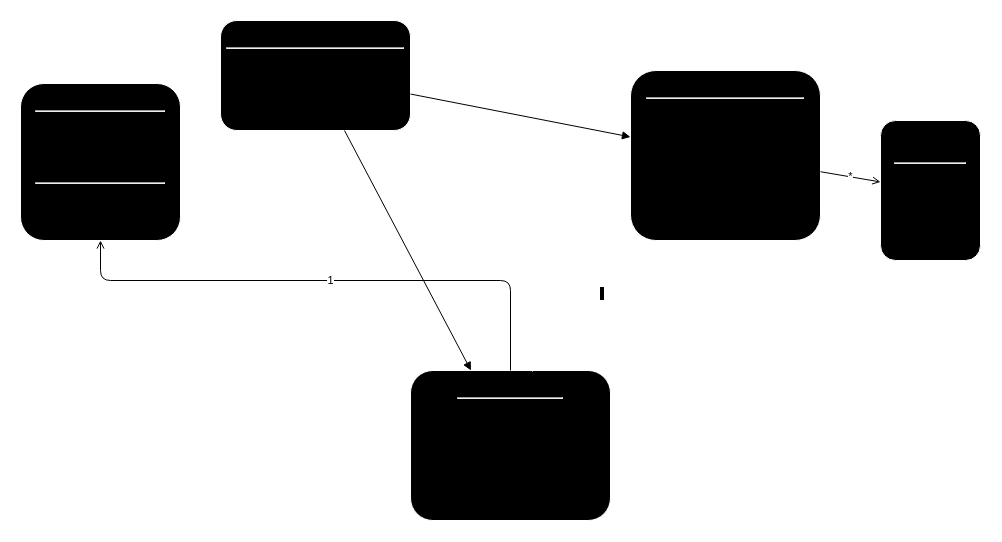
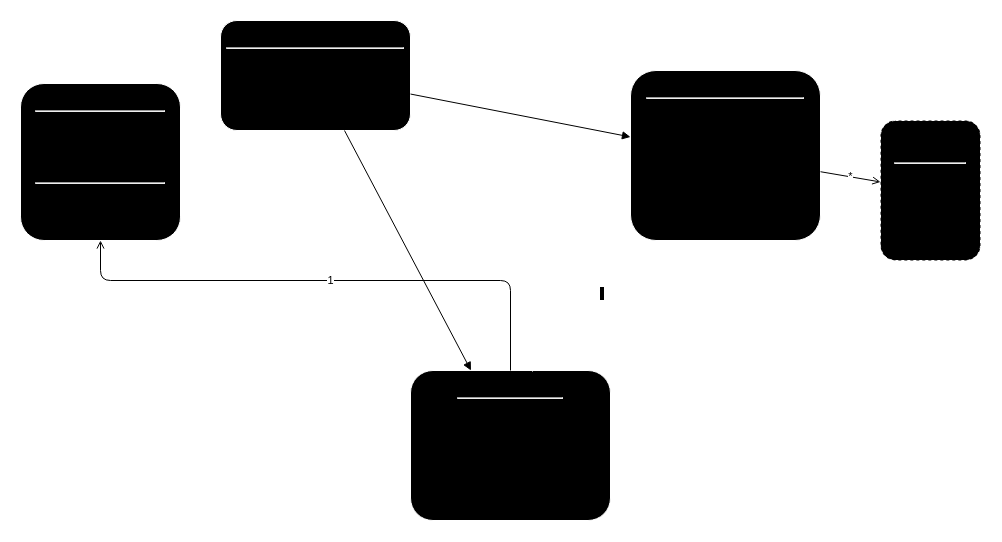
node "enum CarCategory SEDAN SUV SPORT TRUCK COUPE COMBI": style solid -> dashed
